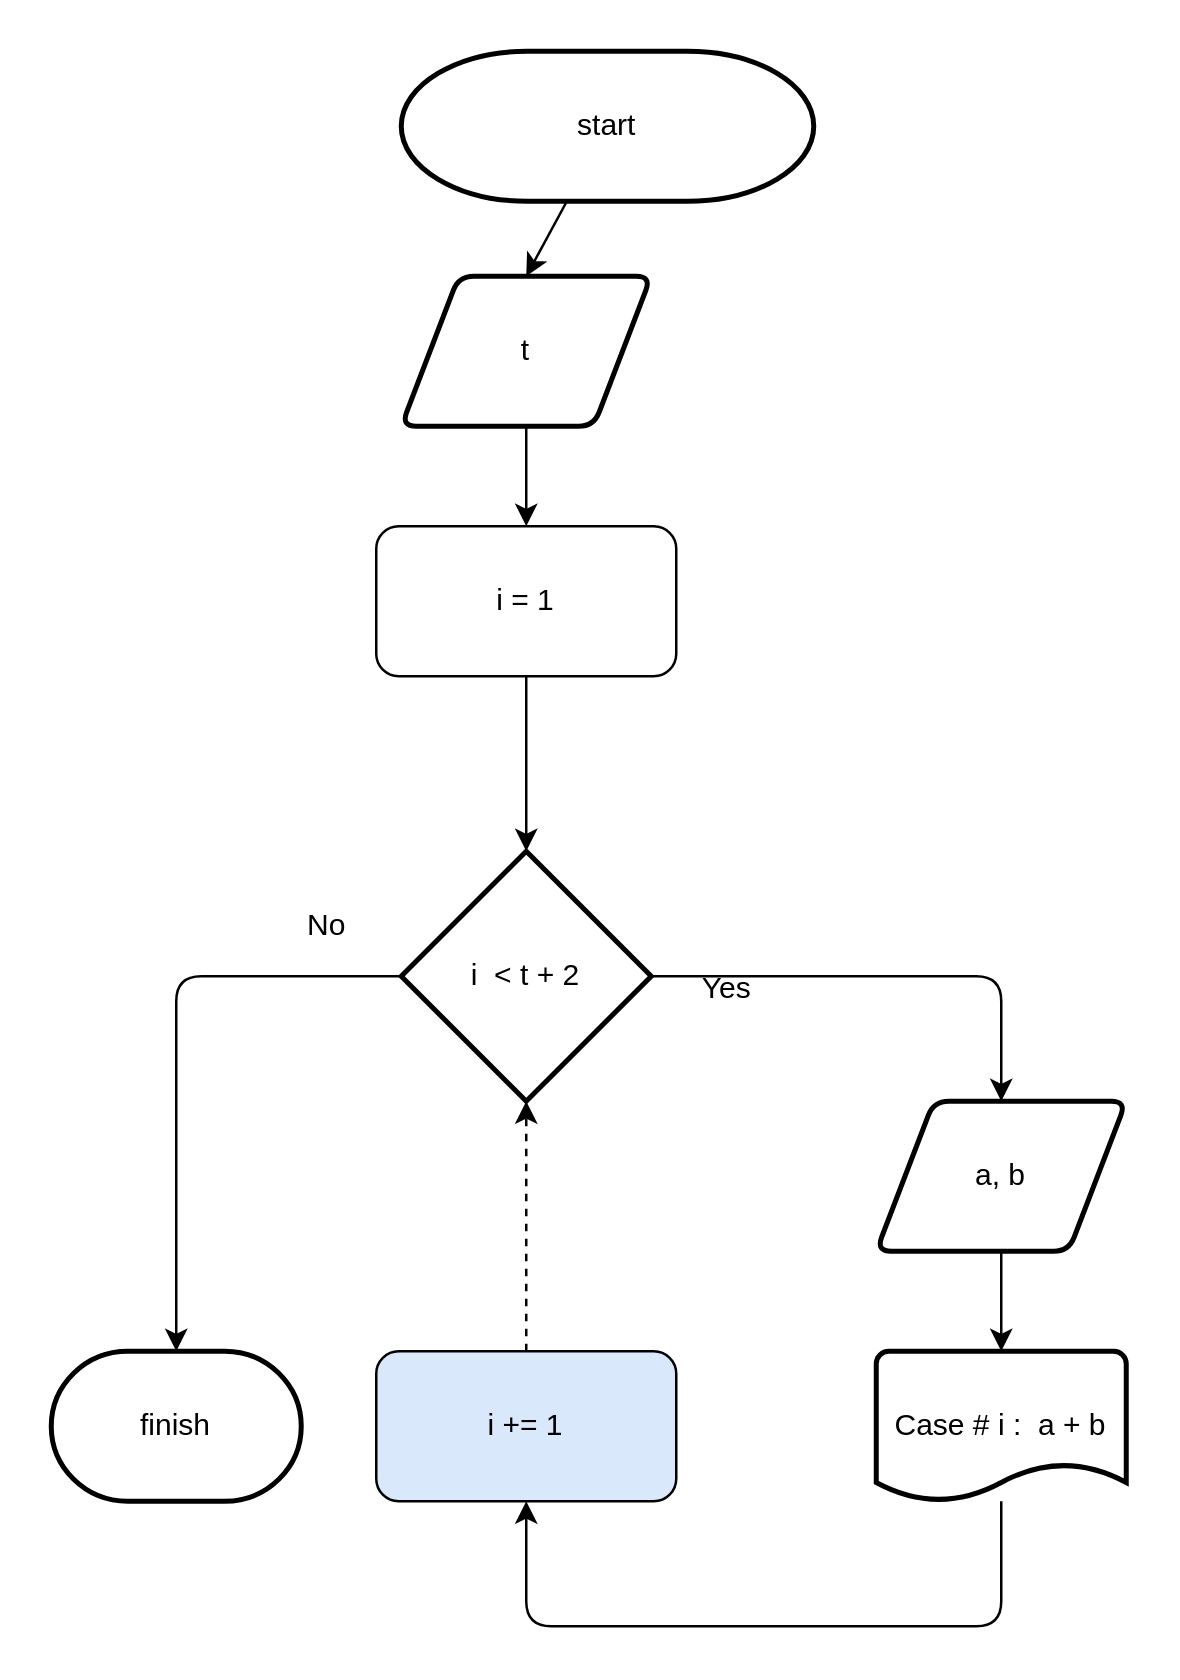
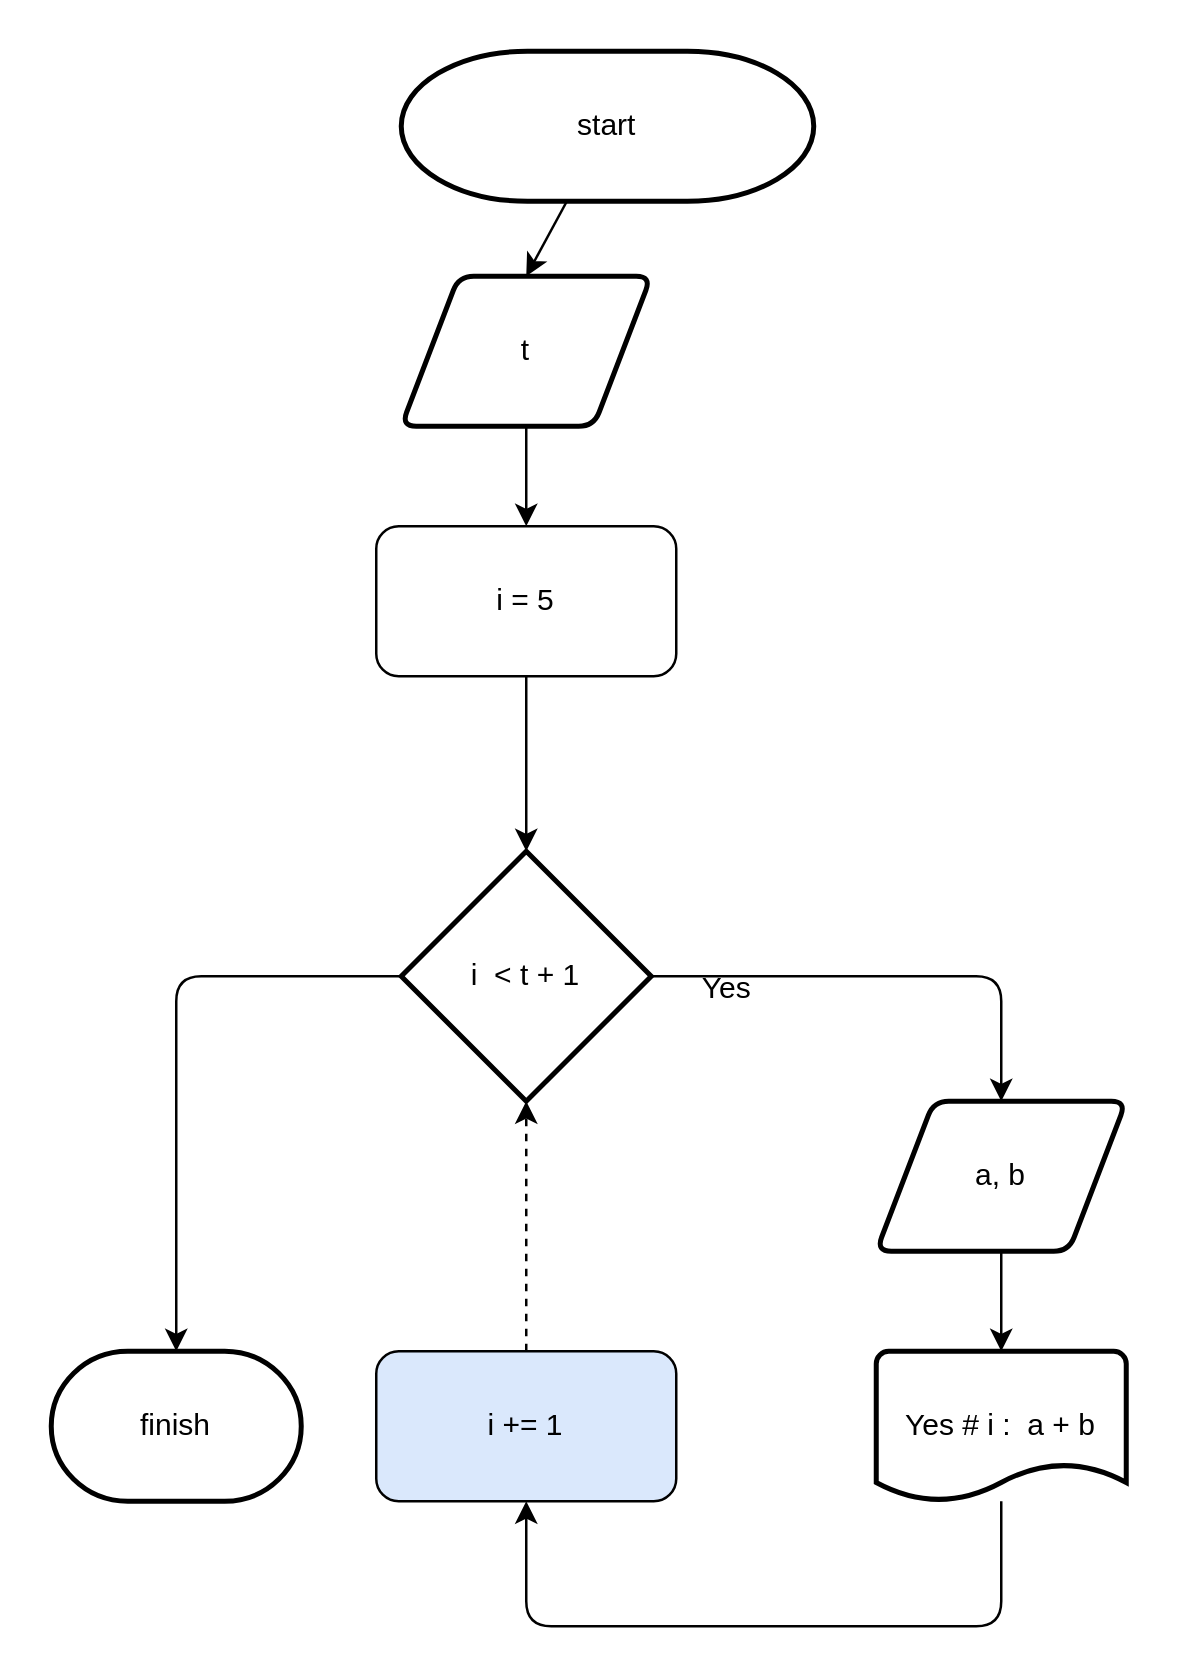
node "i = 1": label "i = 1" -> "i = 5"
node "No": removed
node "i < t + 2": label "i < t + 2" -> "i < t + 1"
node "Case # i : a + b": label "Case # i : a + b" -> "Yes # i : a + b"
